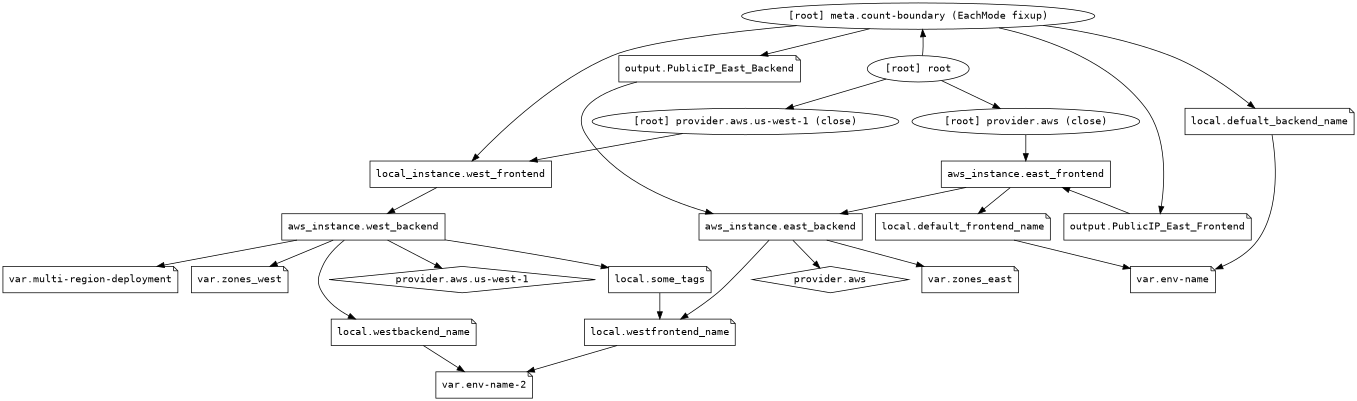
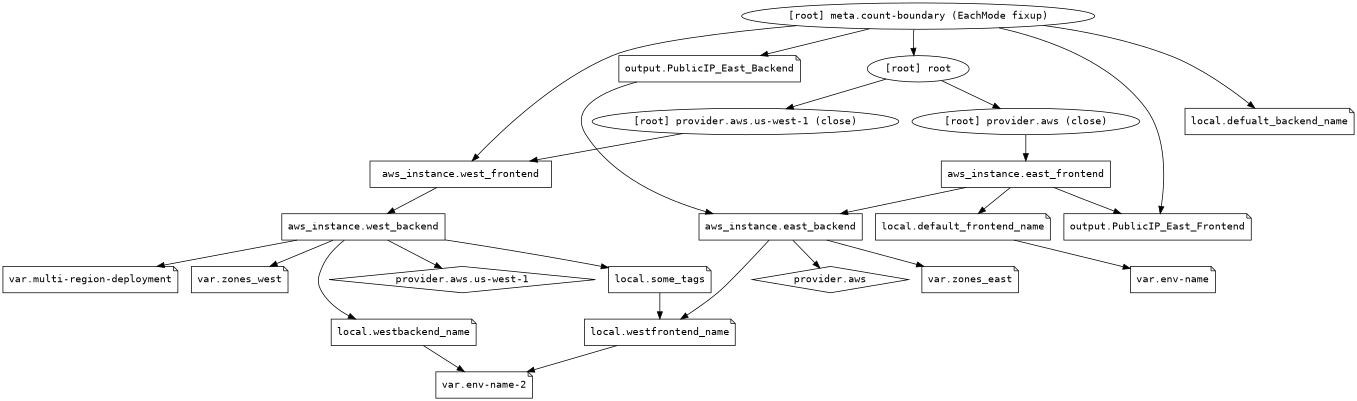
edge "[root] root" -> "[root] meta.count-boundary (EachMode fixup)": reversed
node "local_instance.west_frontend": label "local_instance.west_frontend" -> "aws_instance.west_frontend"
edge "output.PublicIP_East_Frontend" -> "aws_instance.east_frontend": reversed
edge "local.defualt_backend_name" -> "var.env-name": removed
